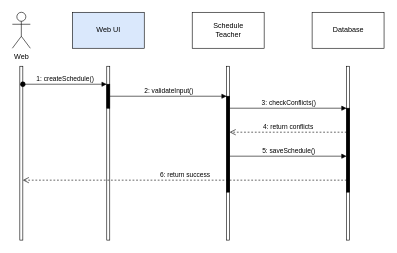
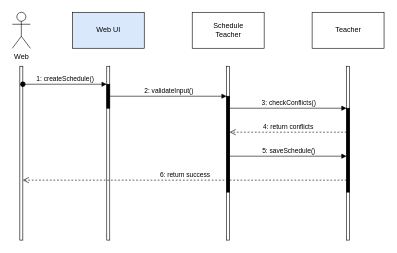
node "Database": label "Database" -> "Teacher"
